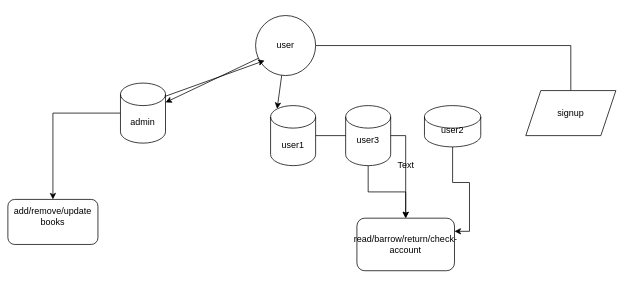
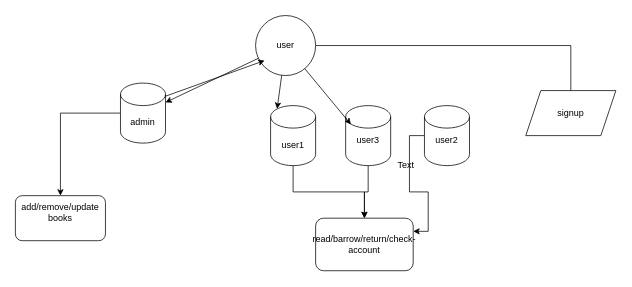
edge "user" -> "user3": added
node "user2": size 56x41 -> 45x60
node "add/remove/update books": moved (53, 222) -> (60, 218)
node "read/barrow/return/check-account": moved (405, 244) -> (364, 244)
